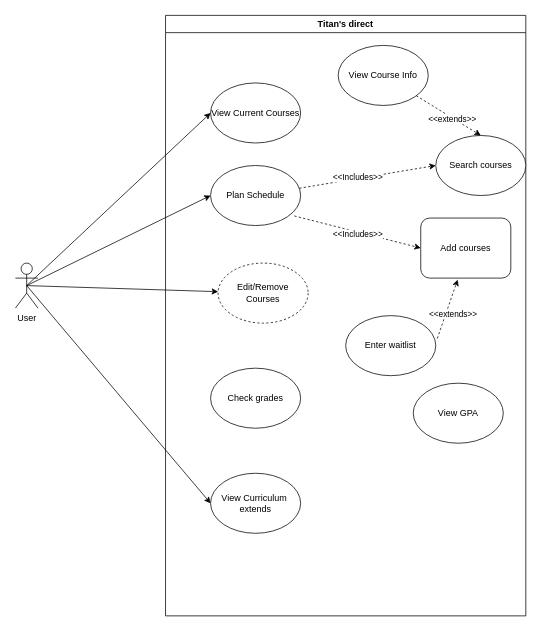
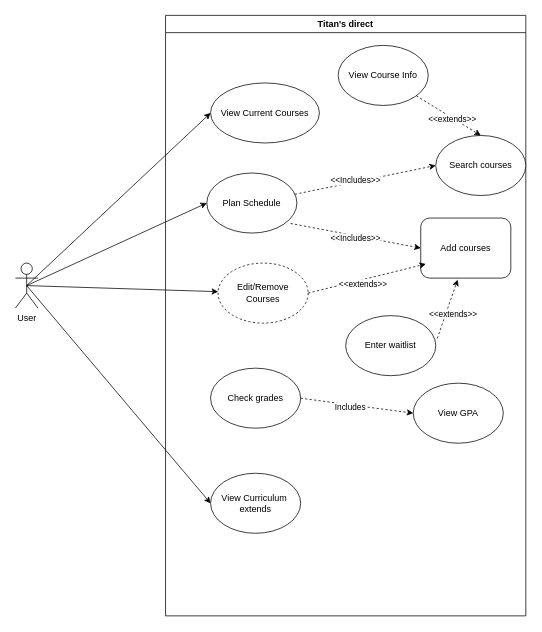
node "View Current Courses": size 90x60 -> 109x60
node "Plan Schedule": moved (255, 195) -> (252, 203)
edge "Edit/Remove Courses" -> "Add courses": added, label "<<extends>>"
edge "Check grades" -> "View GPA": added, label "Includes"
